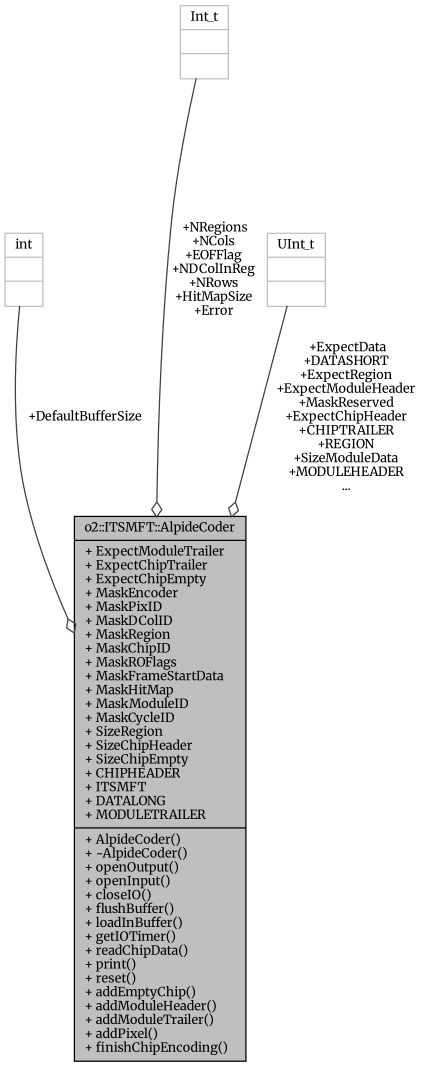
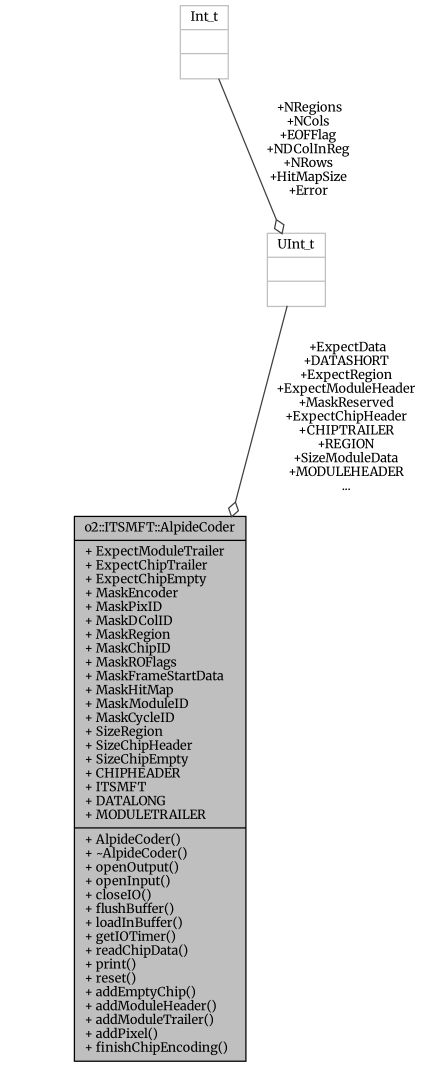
node "int": removed
edge "Int_t" -> "o2::ITSMFT::AlpideCoder": now "Int_t" -> "UInt_t"
